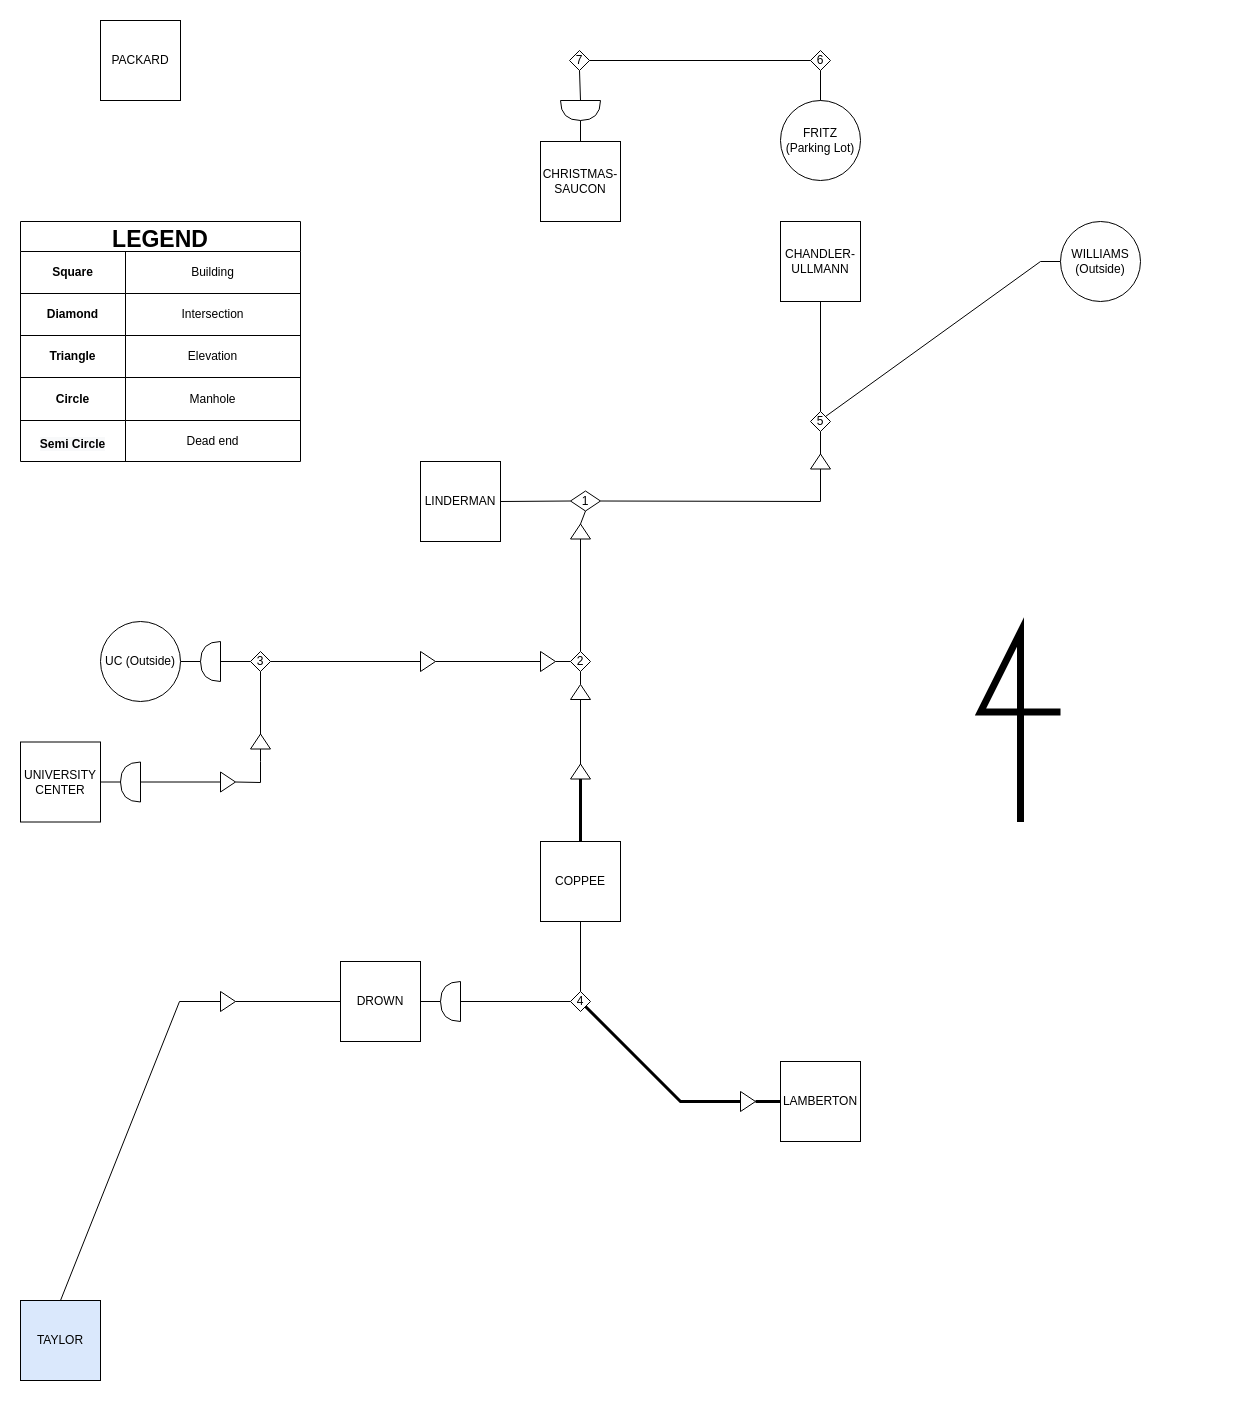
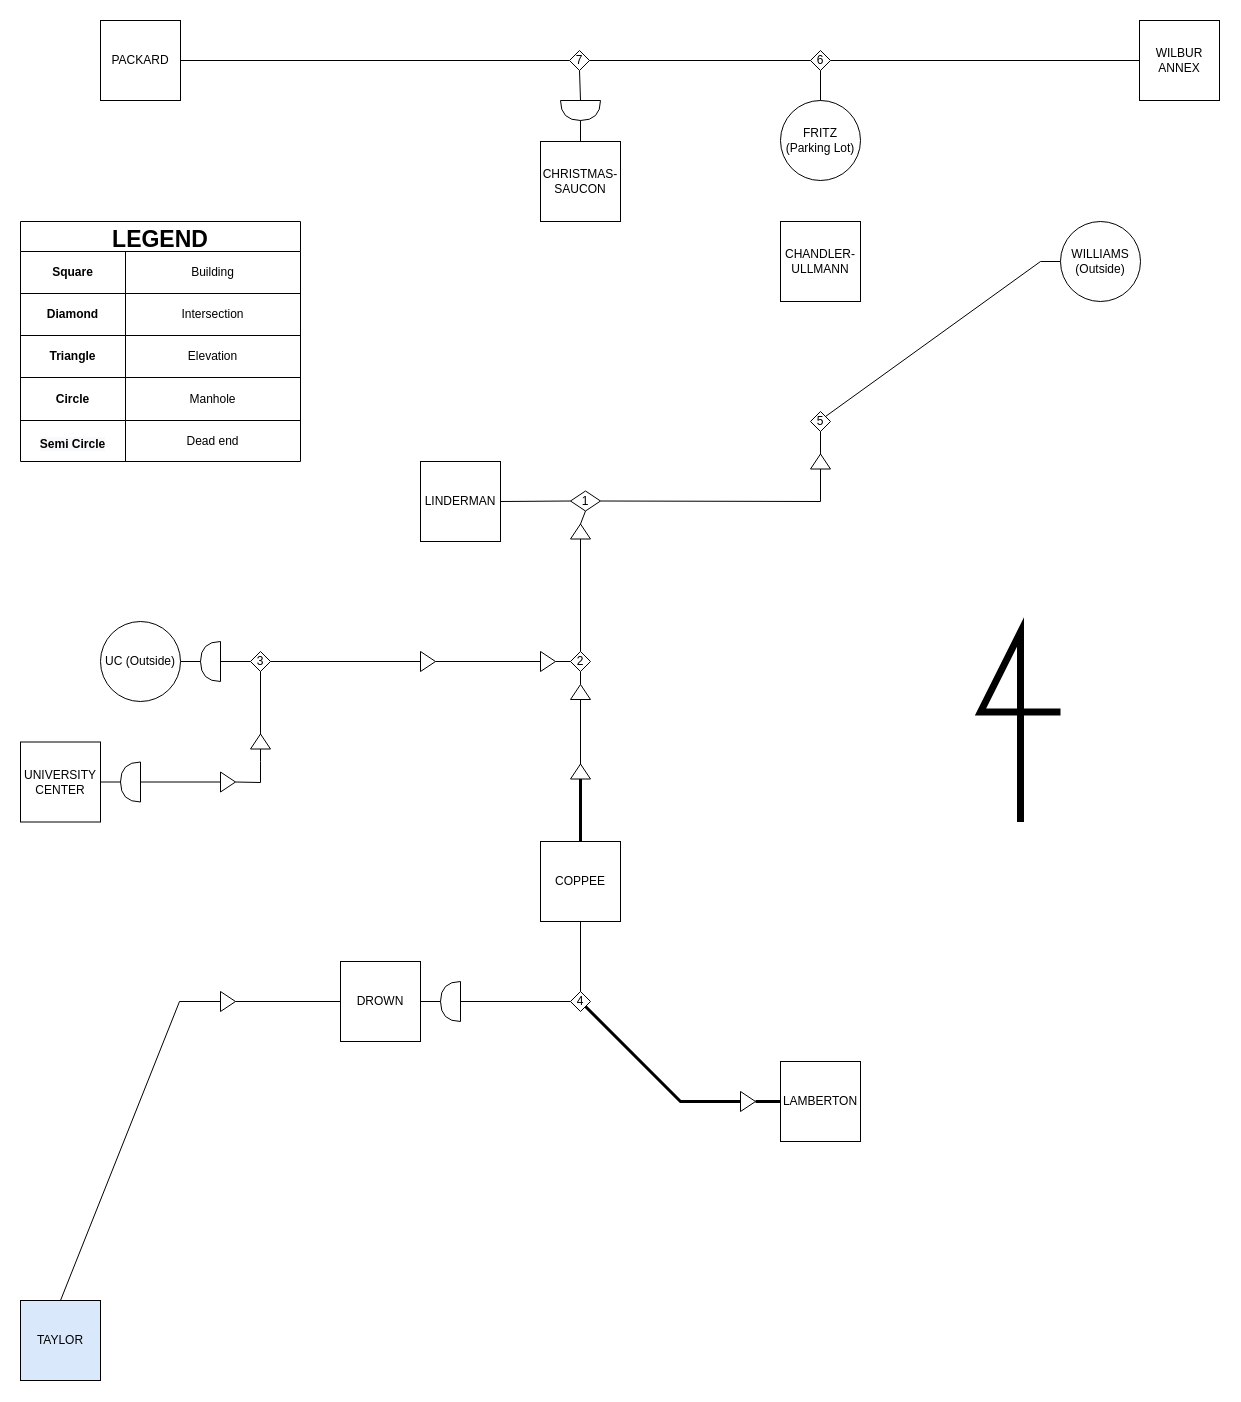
edge "PACKARD" -- "7": added
edge "6" -- "WILBUR ANNEX": added
node "WILBUR ANNEX": added
edge "CHANDLER-ULLMANN" -- "5": removed
